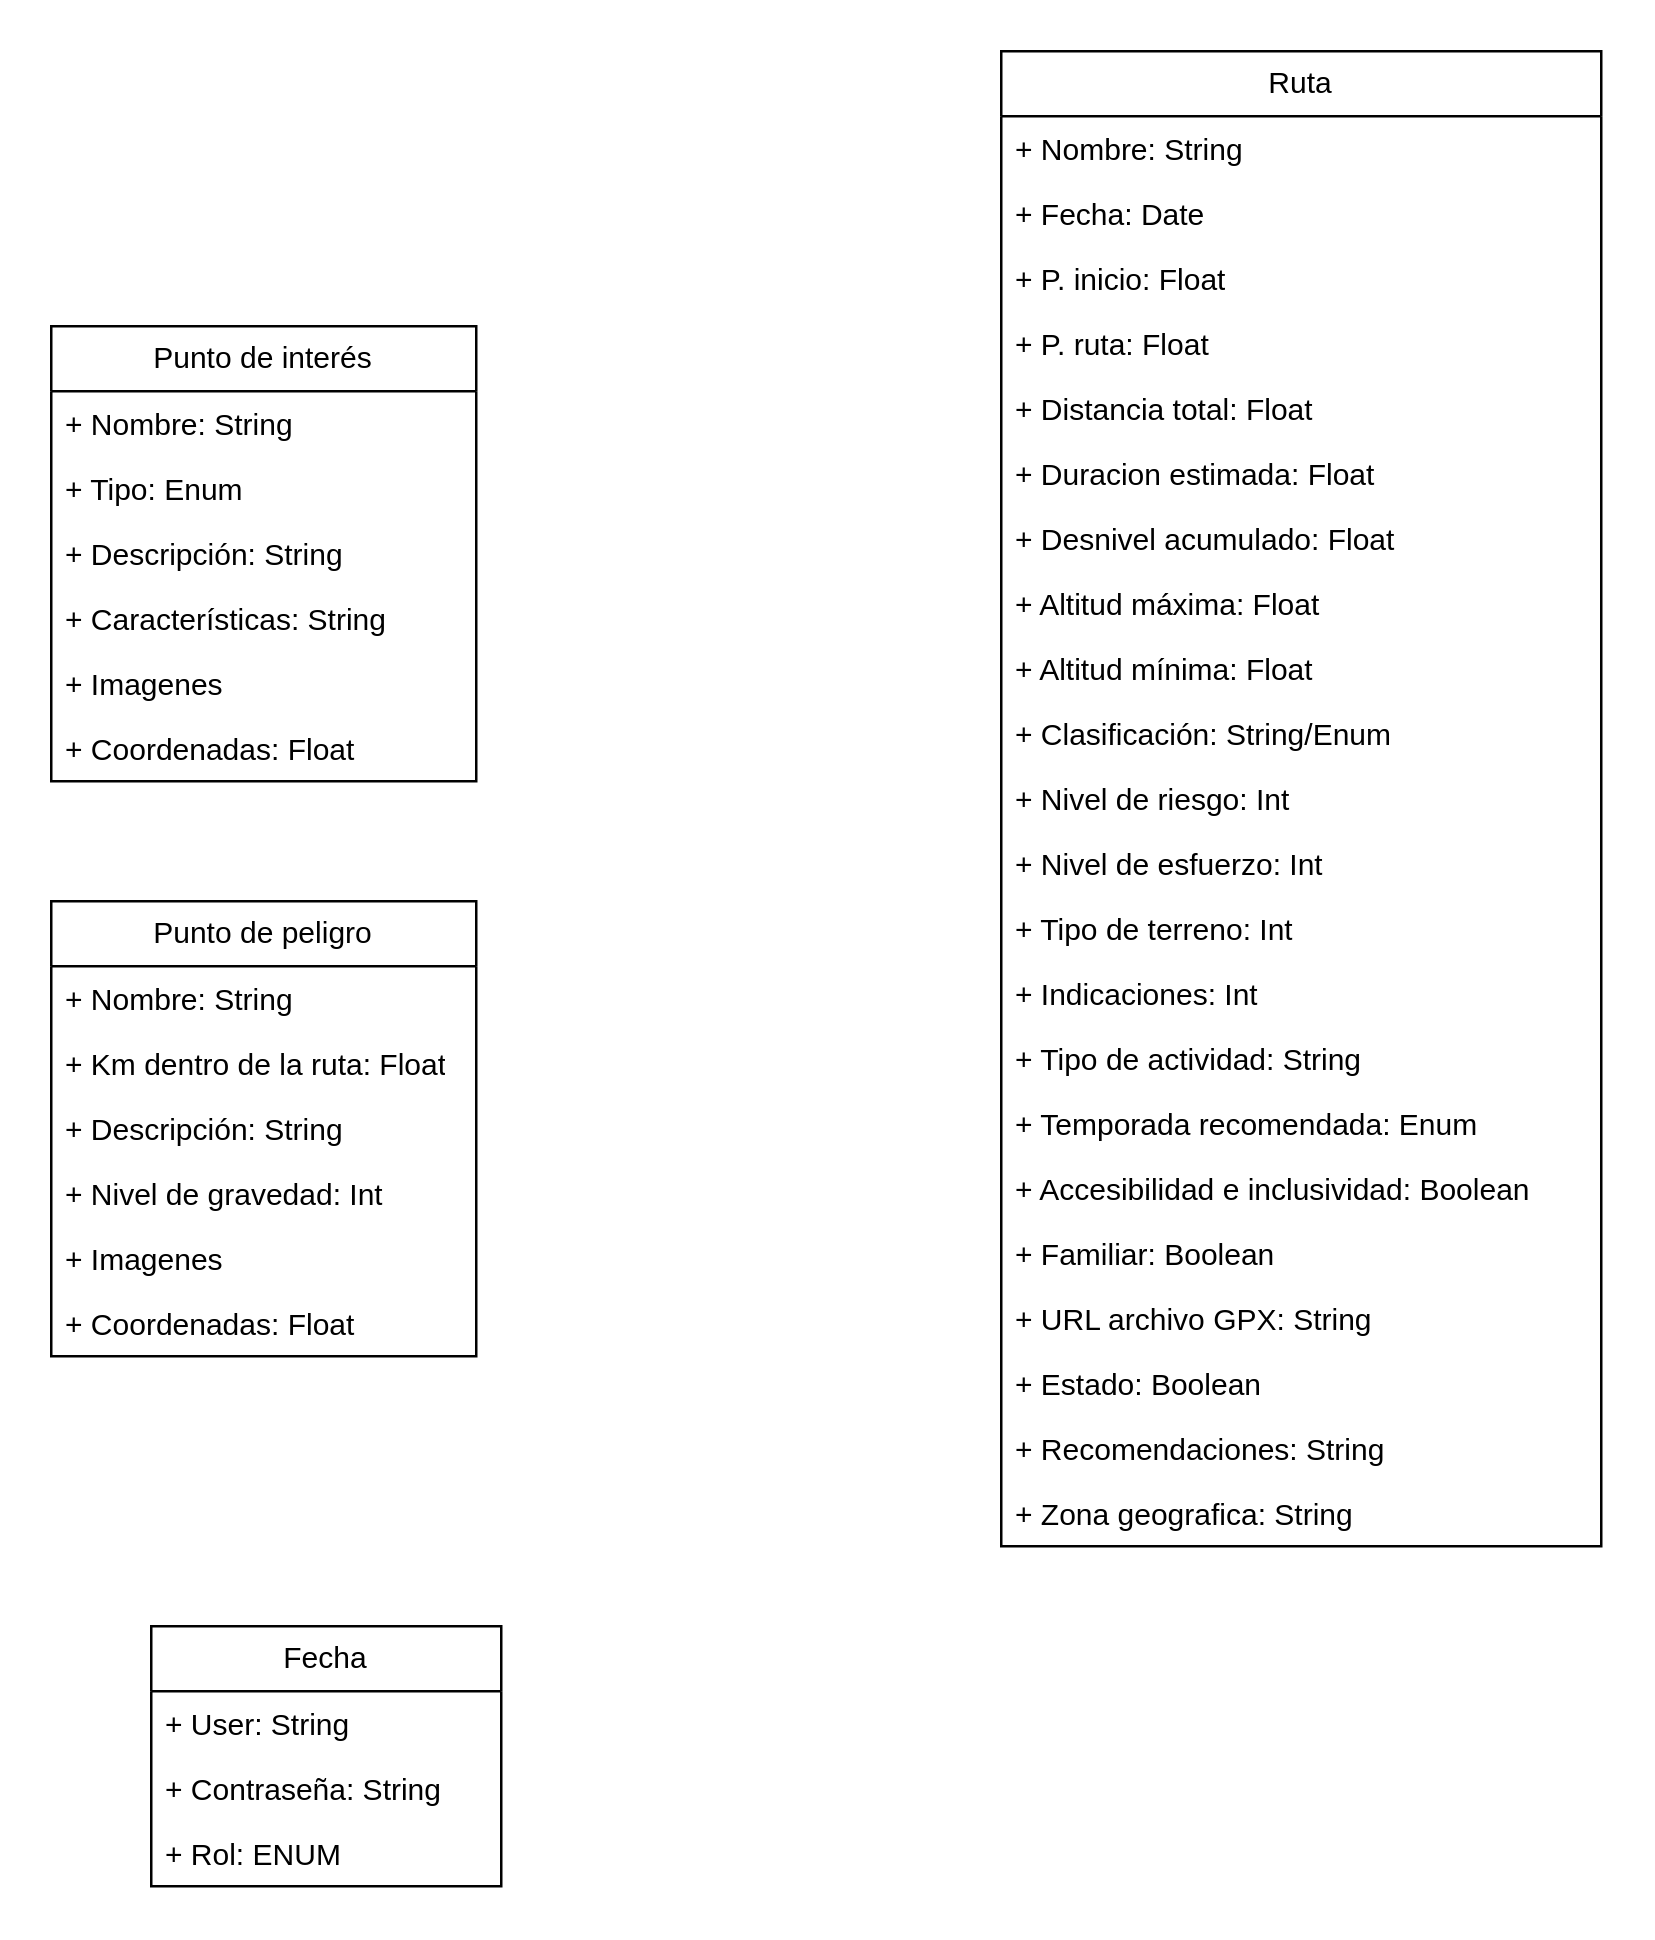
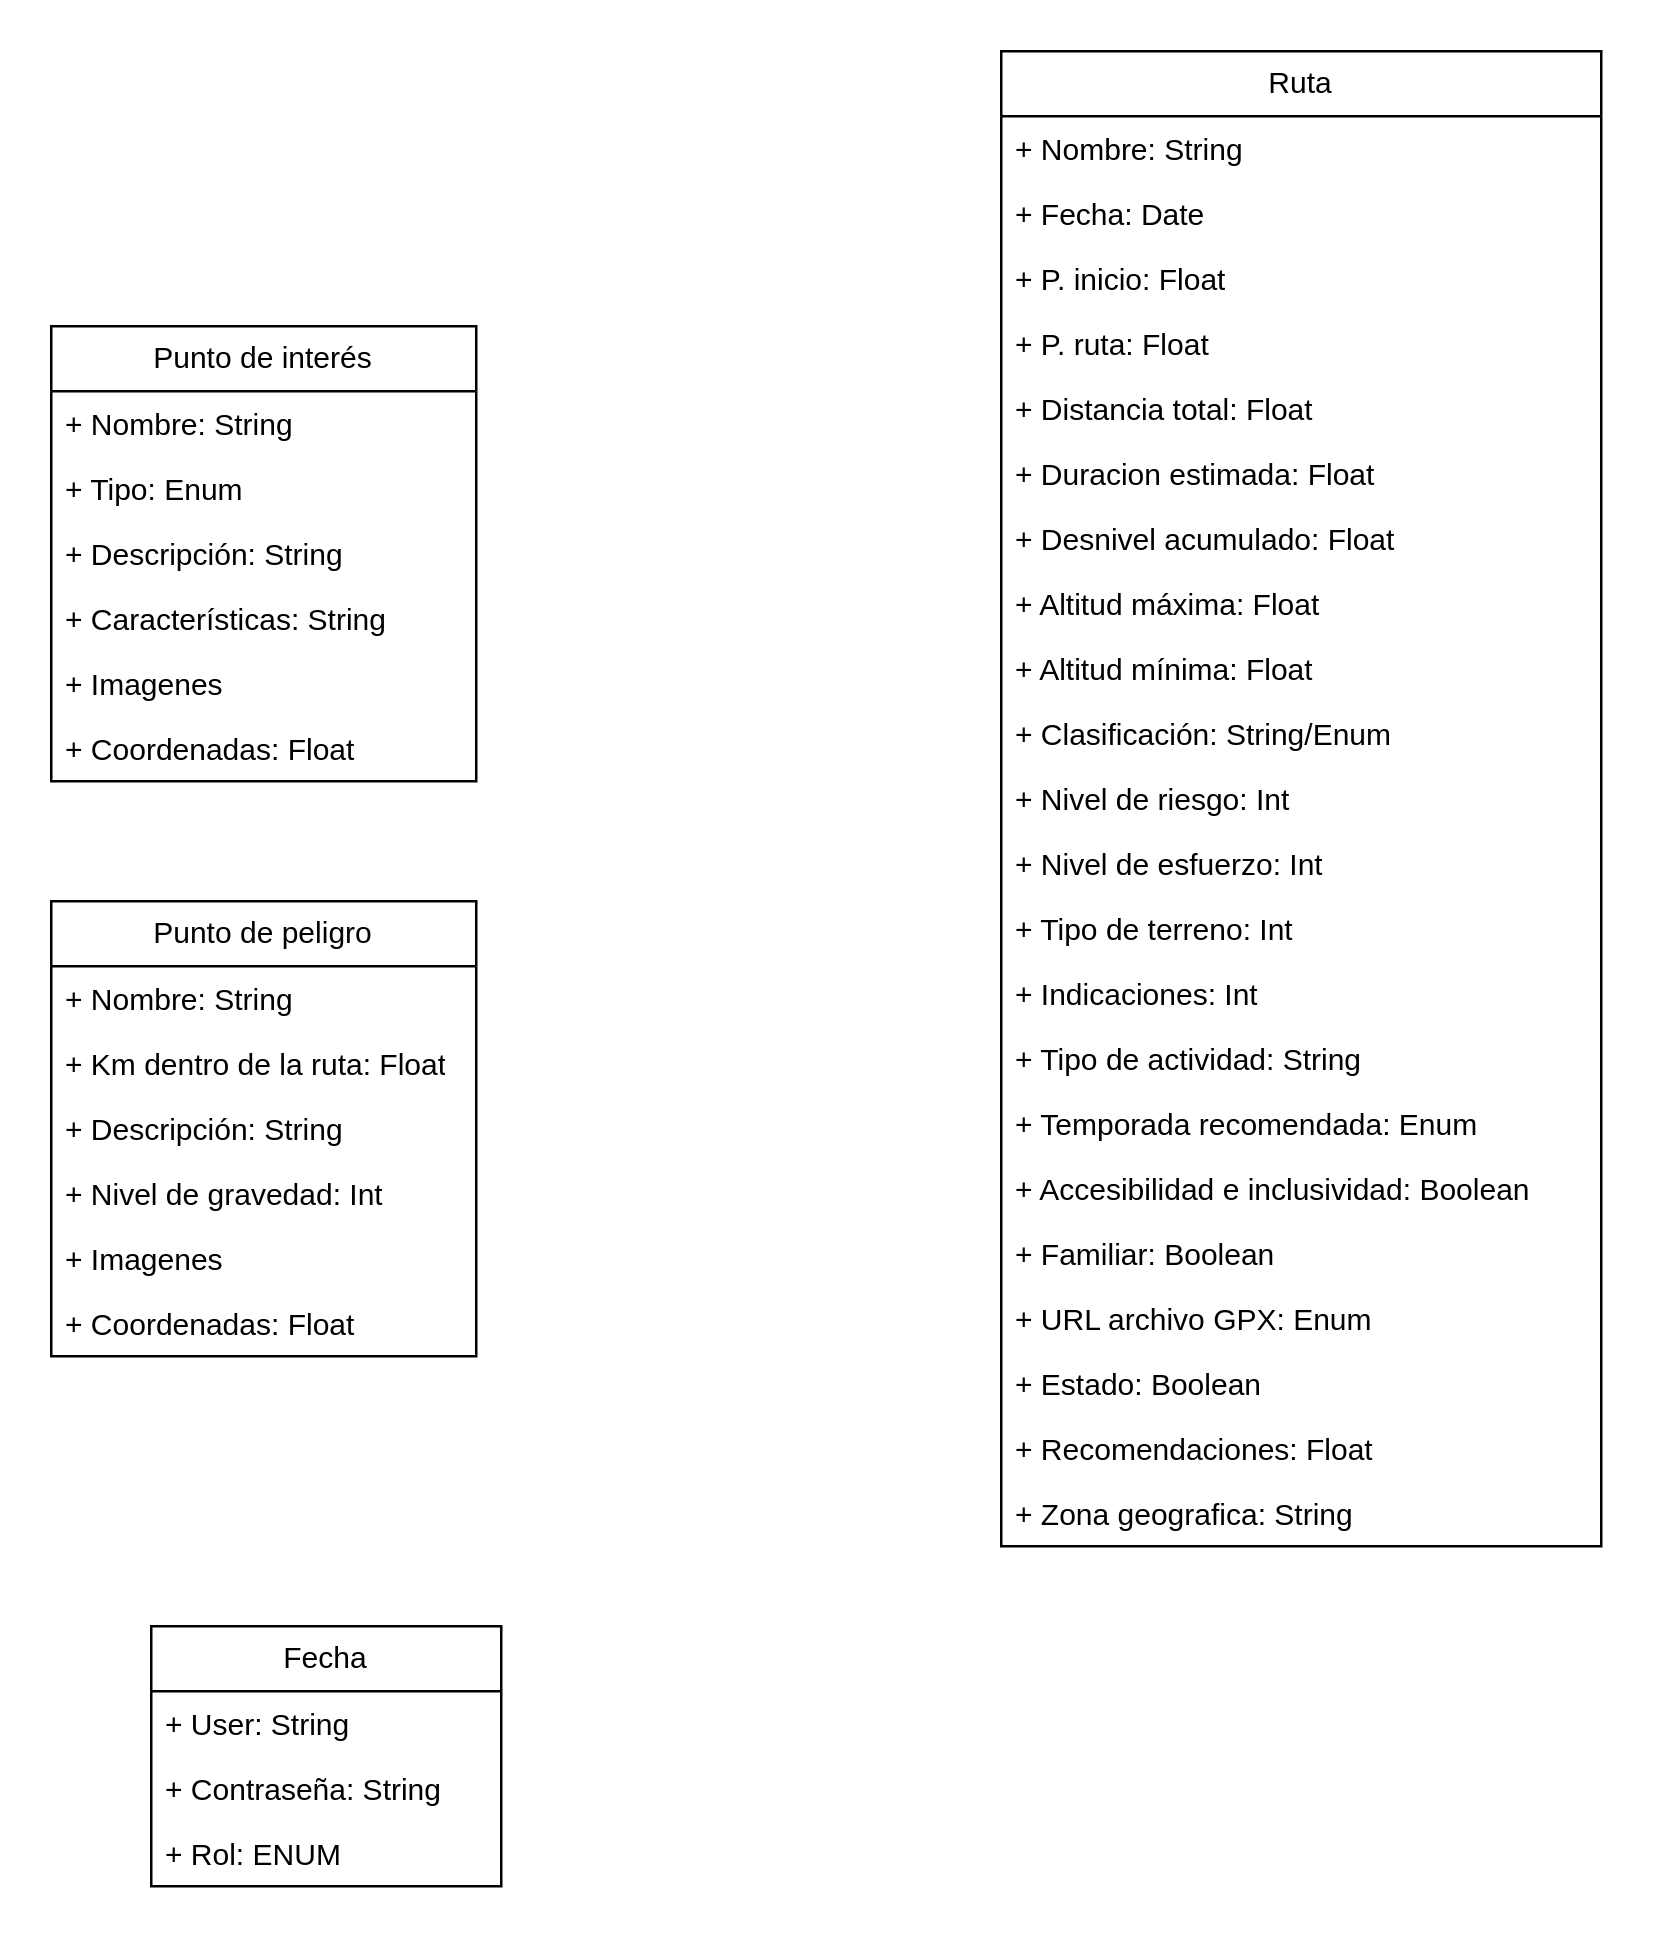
node "+ URL archivo GPX: String": label "+ URL archivo GPX: String" -> "+ URL archivo GPX: Enum"
node "+ Recomendaciones: String": label "+ Recomendaciones: String" -> "+ Recomendaciones: Float"
